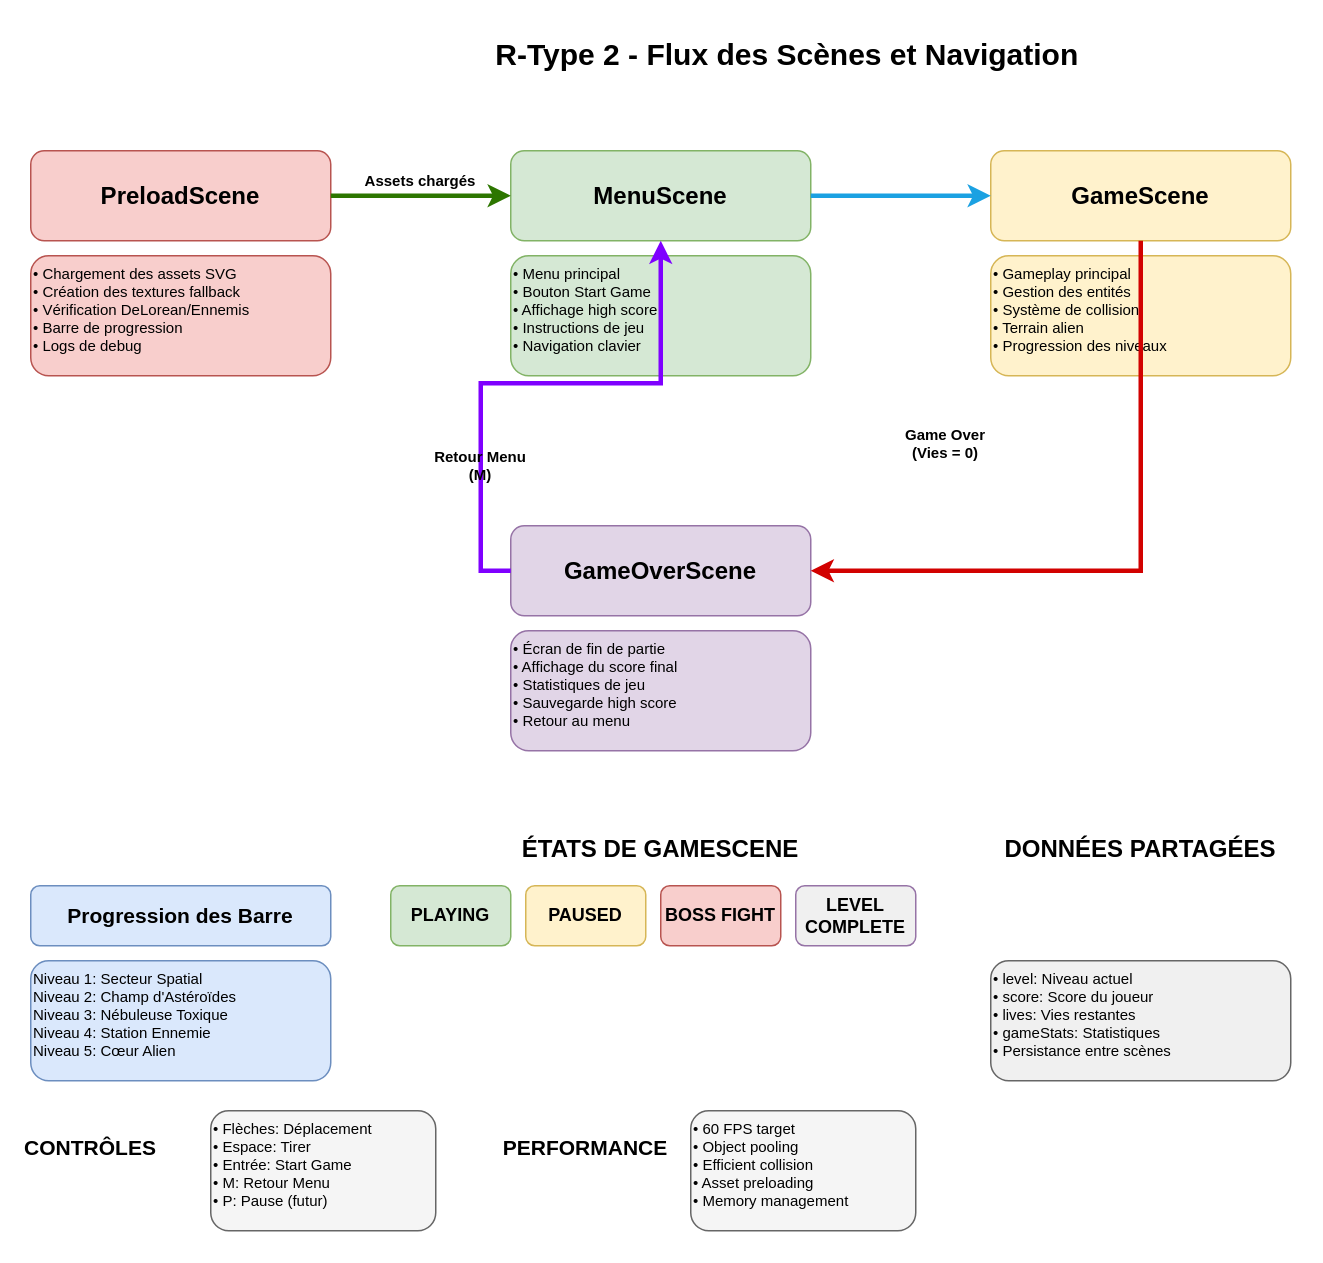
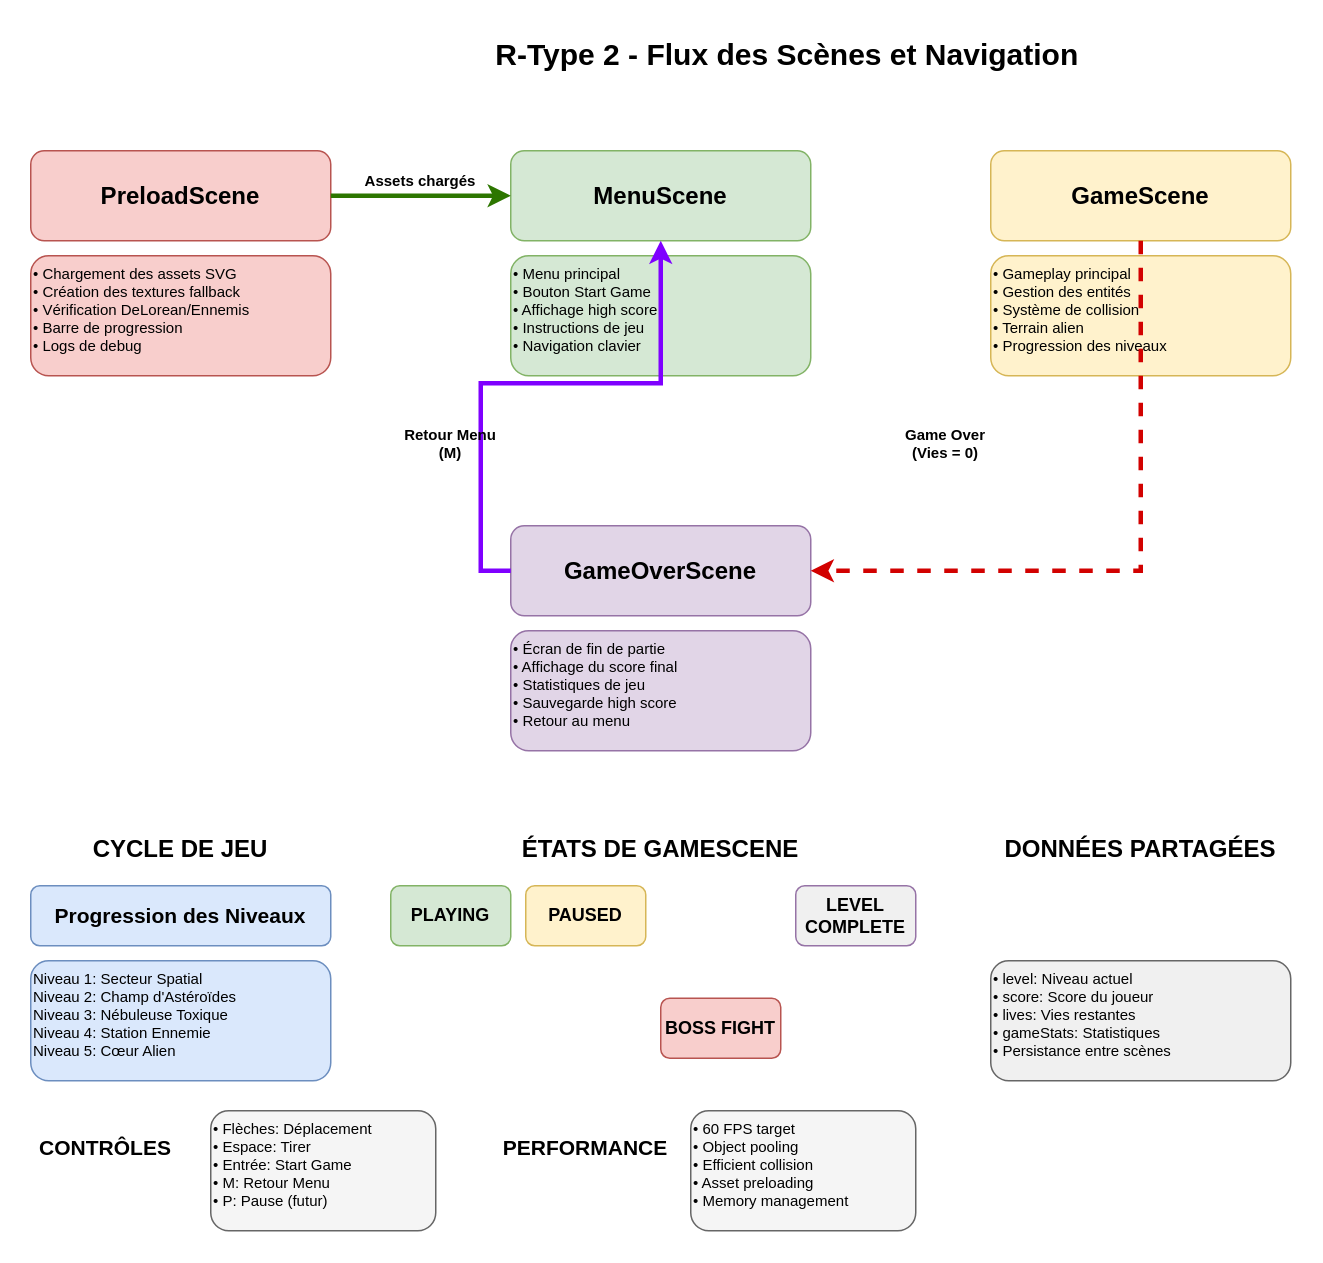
edge "MenuScene" -> "GameScene": removed
edge "GameScene" -> "GameOverScene": style solid -> dashed
node "Retour Menu (M)": moved (481, 466) -> (451, 443)
node "CYCLE DE JEU": added
node "Progression des Barre": label "Progression des Barre" -> "Progression des Niveaux"
node "BOSS FIGHT": moved (721, 916) -> (721, 1028)
node "CONTRÔLES": moved (91, 1148) -> (106, 1148)
